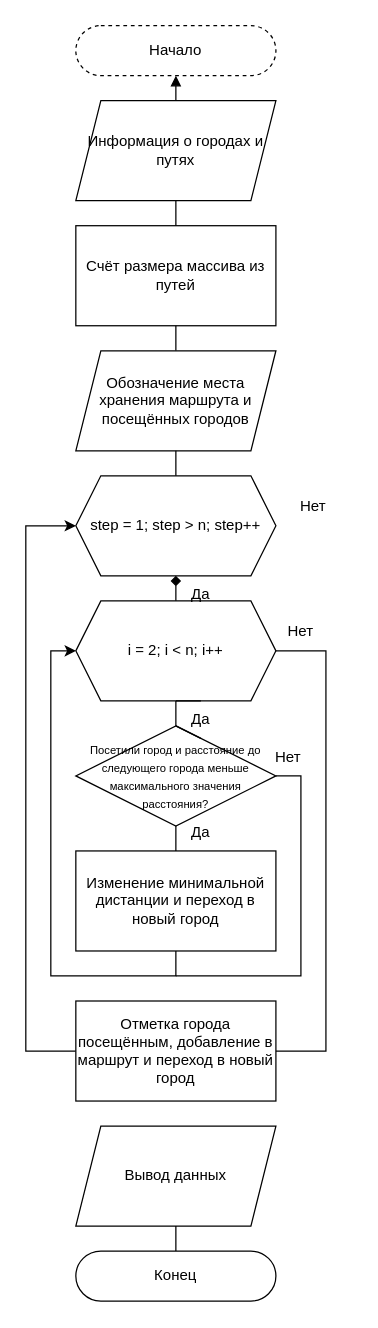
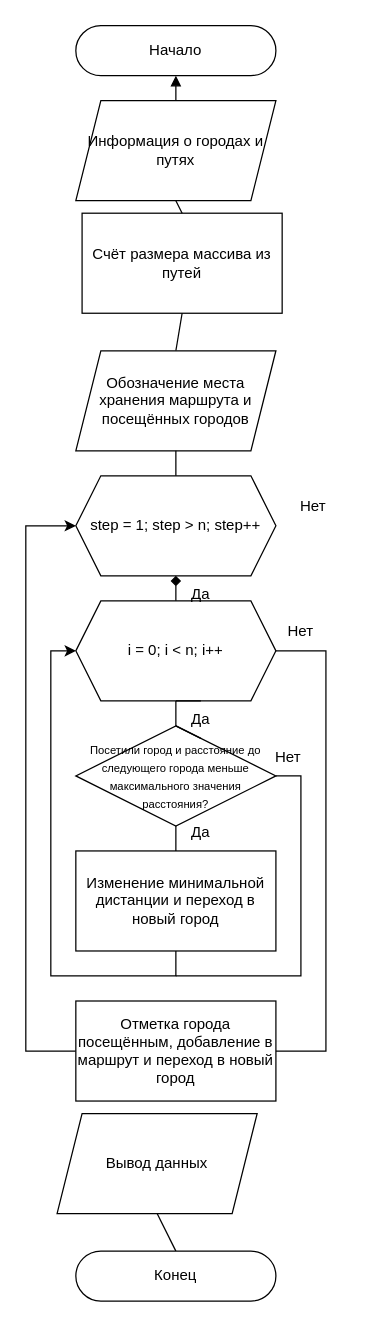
node "Начало": style dashed -> solid
node "Счёт размера массива из путей": moved (176, 276) -> (182, 263)
node "i = 2; i < n; i++": label "i = 2; i < n; i++" -> "i = 0; i < n; i++"
node "Вывод данных": moved (176, 1176) -> (157, 1163)
